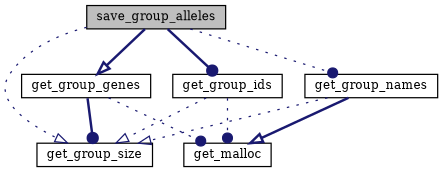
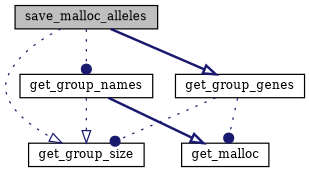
node "save_group_alleles": label "save_group_alleles" -> "save_malloc_alleles"
node "get_group_ids": removed
edge "get_group_genes" -> "get_group_size": style bold -> dotted
